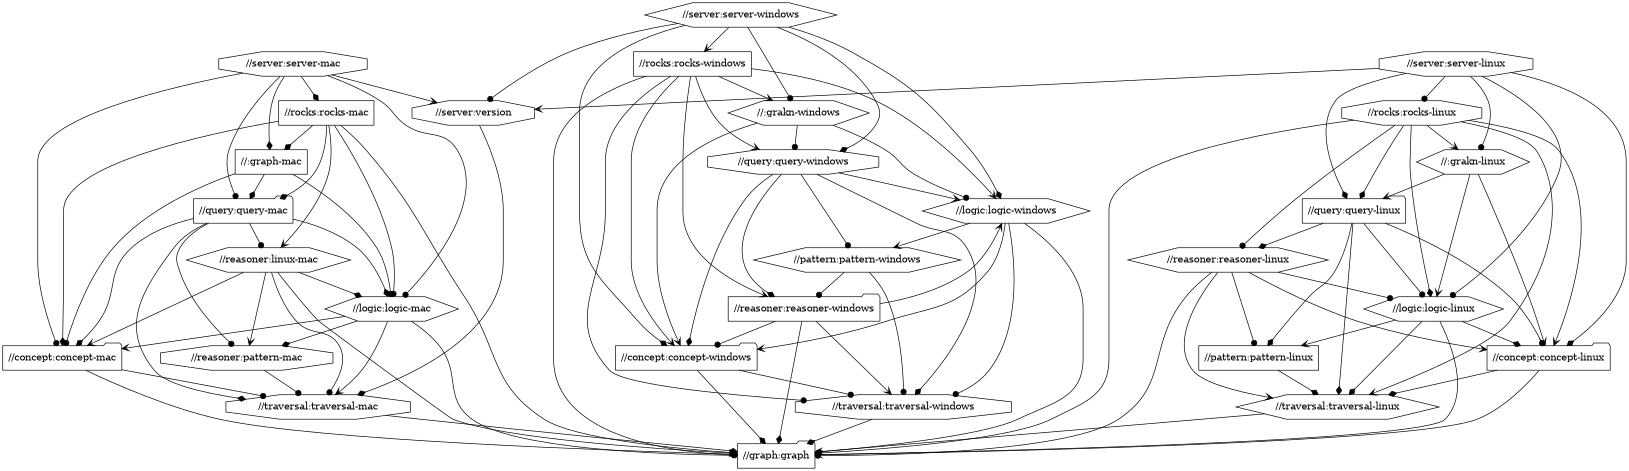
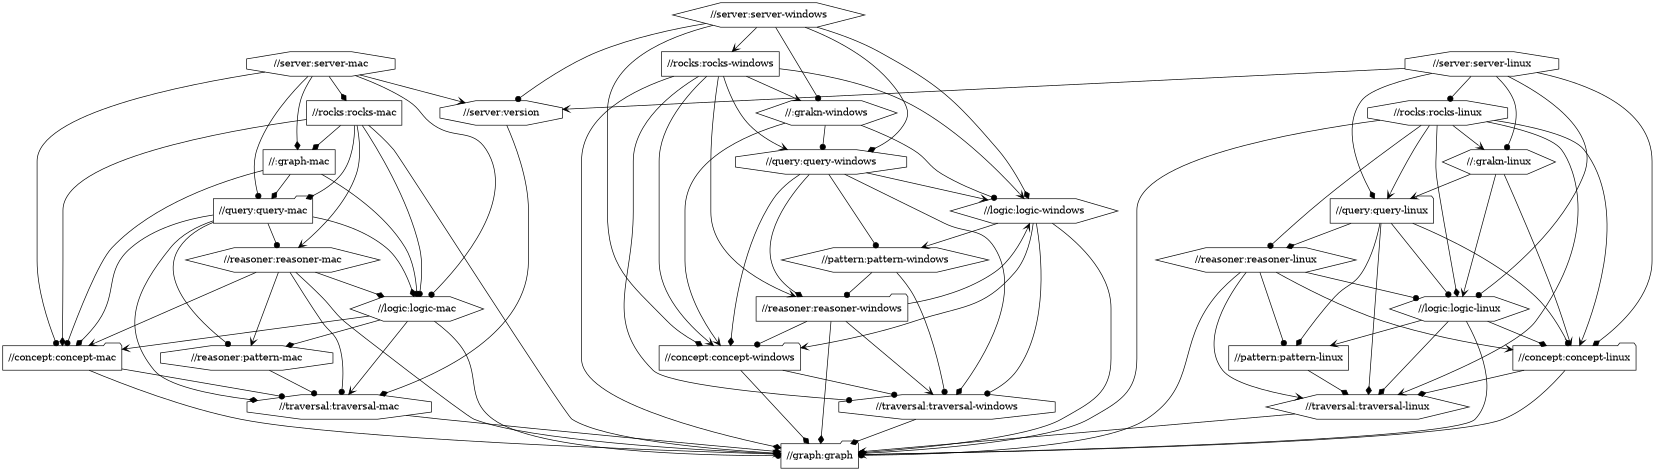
edge "//rocks:rocks-linux" -> "//query:query-linux": arrowhead diamond -> vee
node "//reasoner:linux-mac": label "//reasoner:linux-mac" -> "//reasoner:reasoner-mac"
